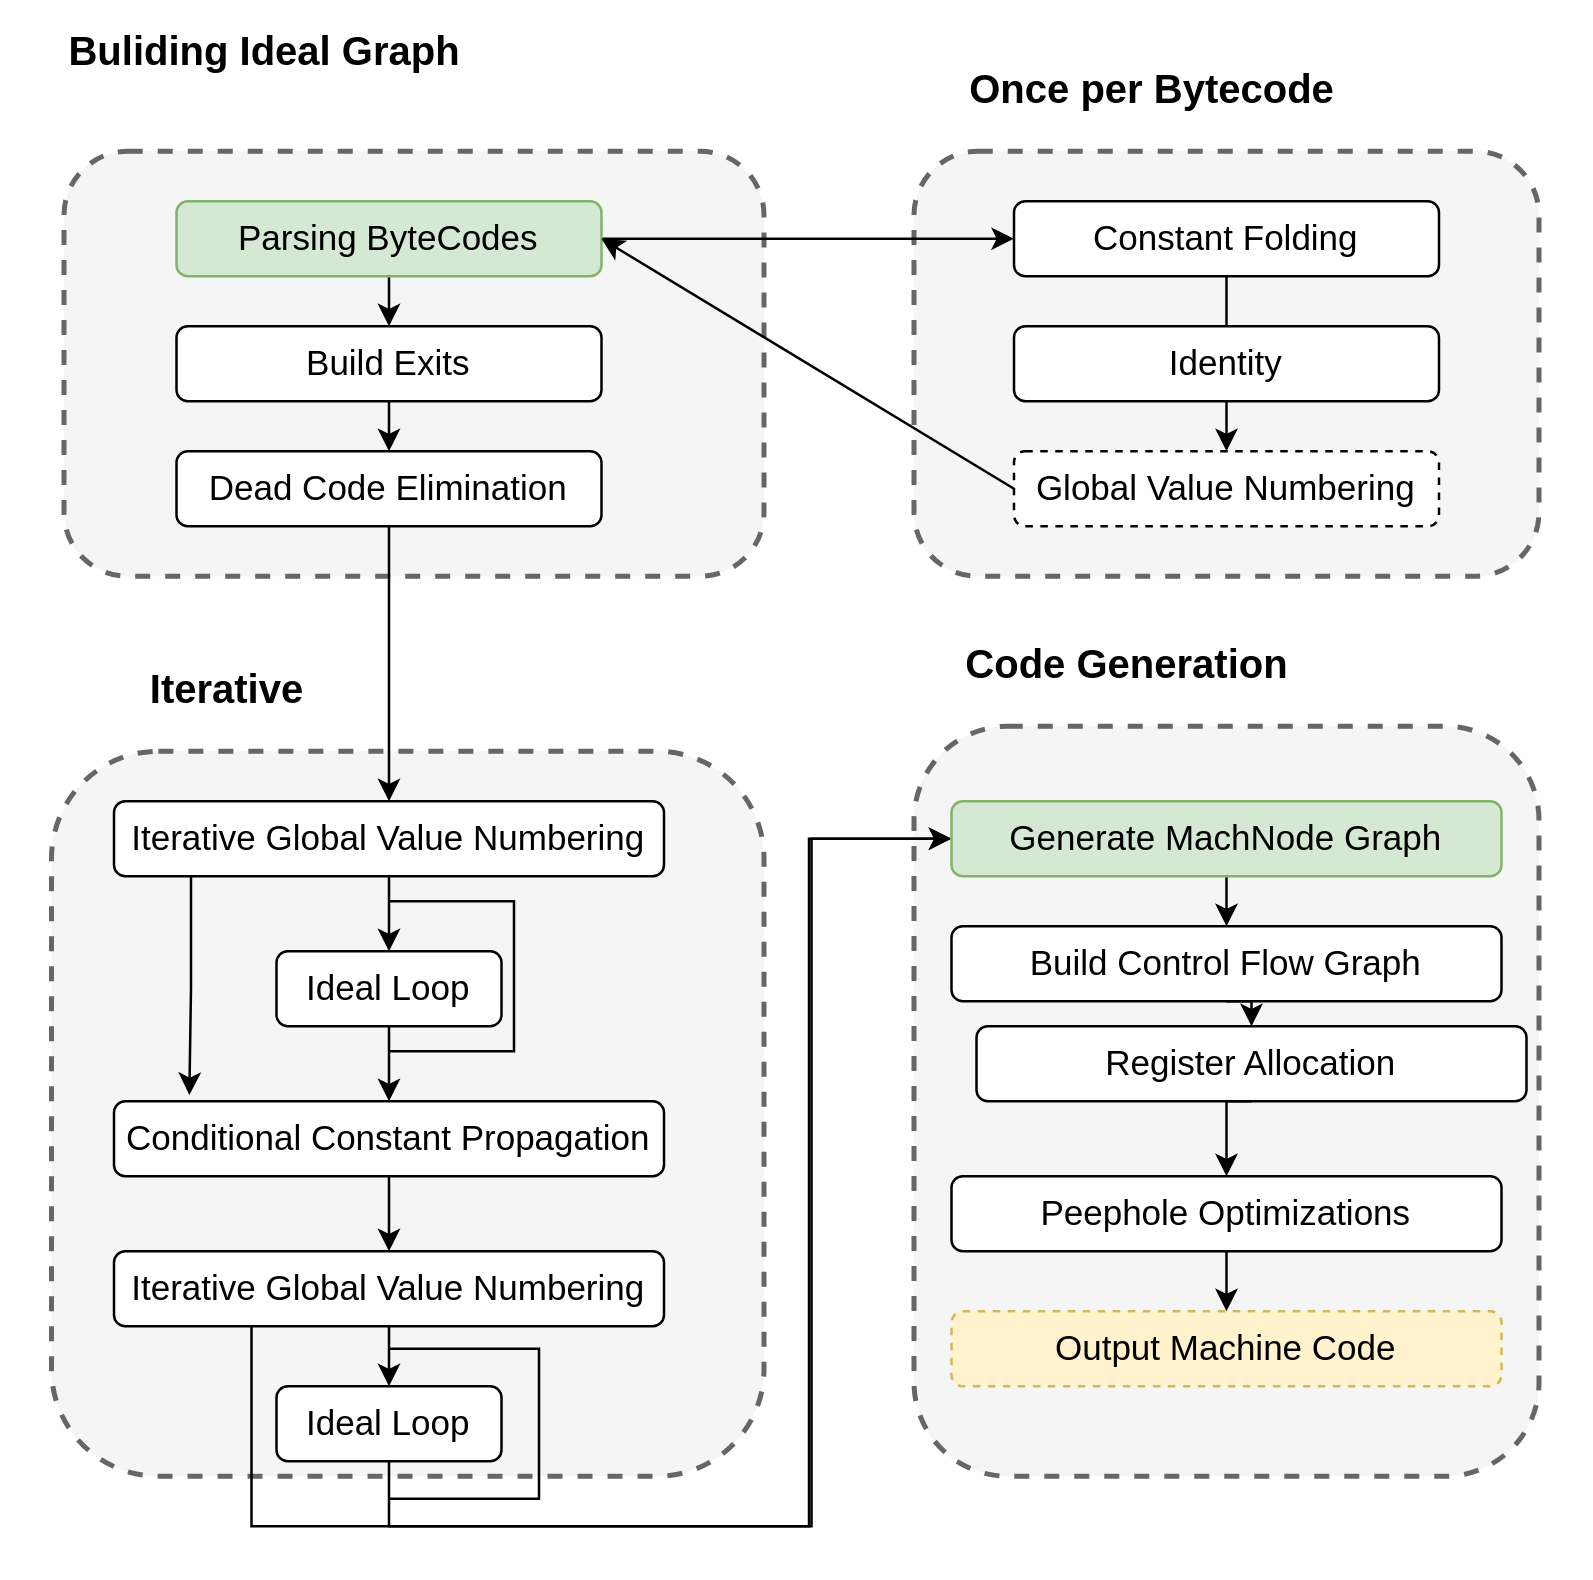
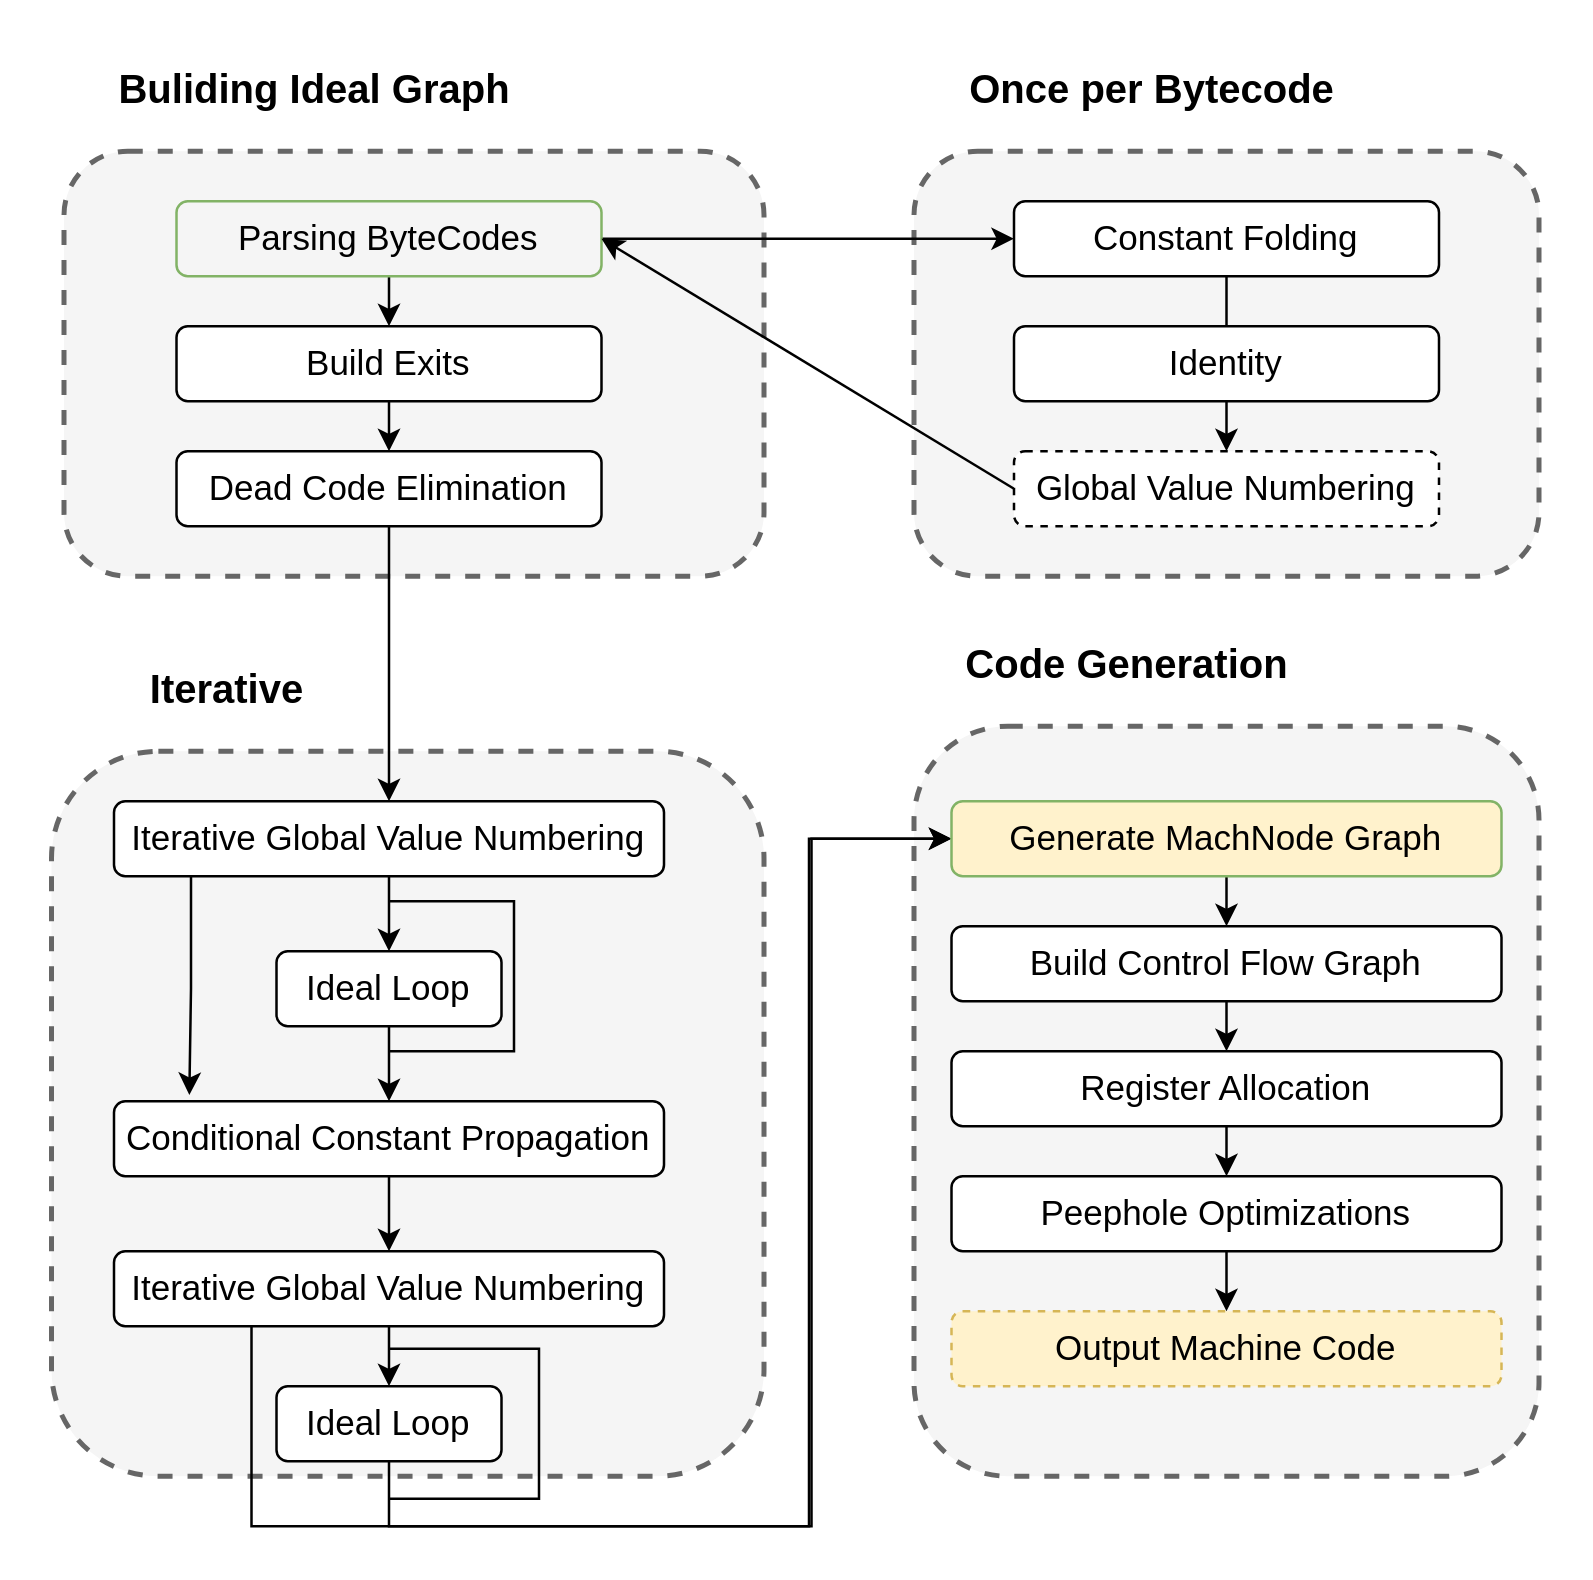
node "Buliding Ideal Graph": moved (264, 51) -> (314, 89)
node "Parsing ByteCodes": fillcolor #d5e8d4 -> #f5f5f5
node "Generate MachNode Graph": fillcolor #d5e8d4 -> #fff2cc
node "Register Allocation": moved (1251, 1064) -> (1226, 1089)
